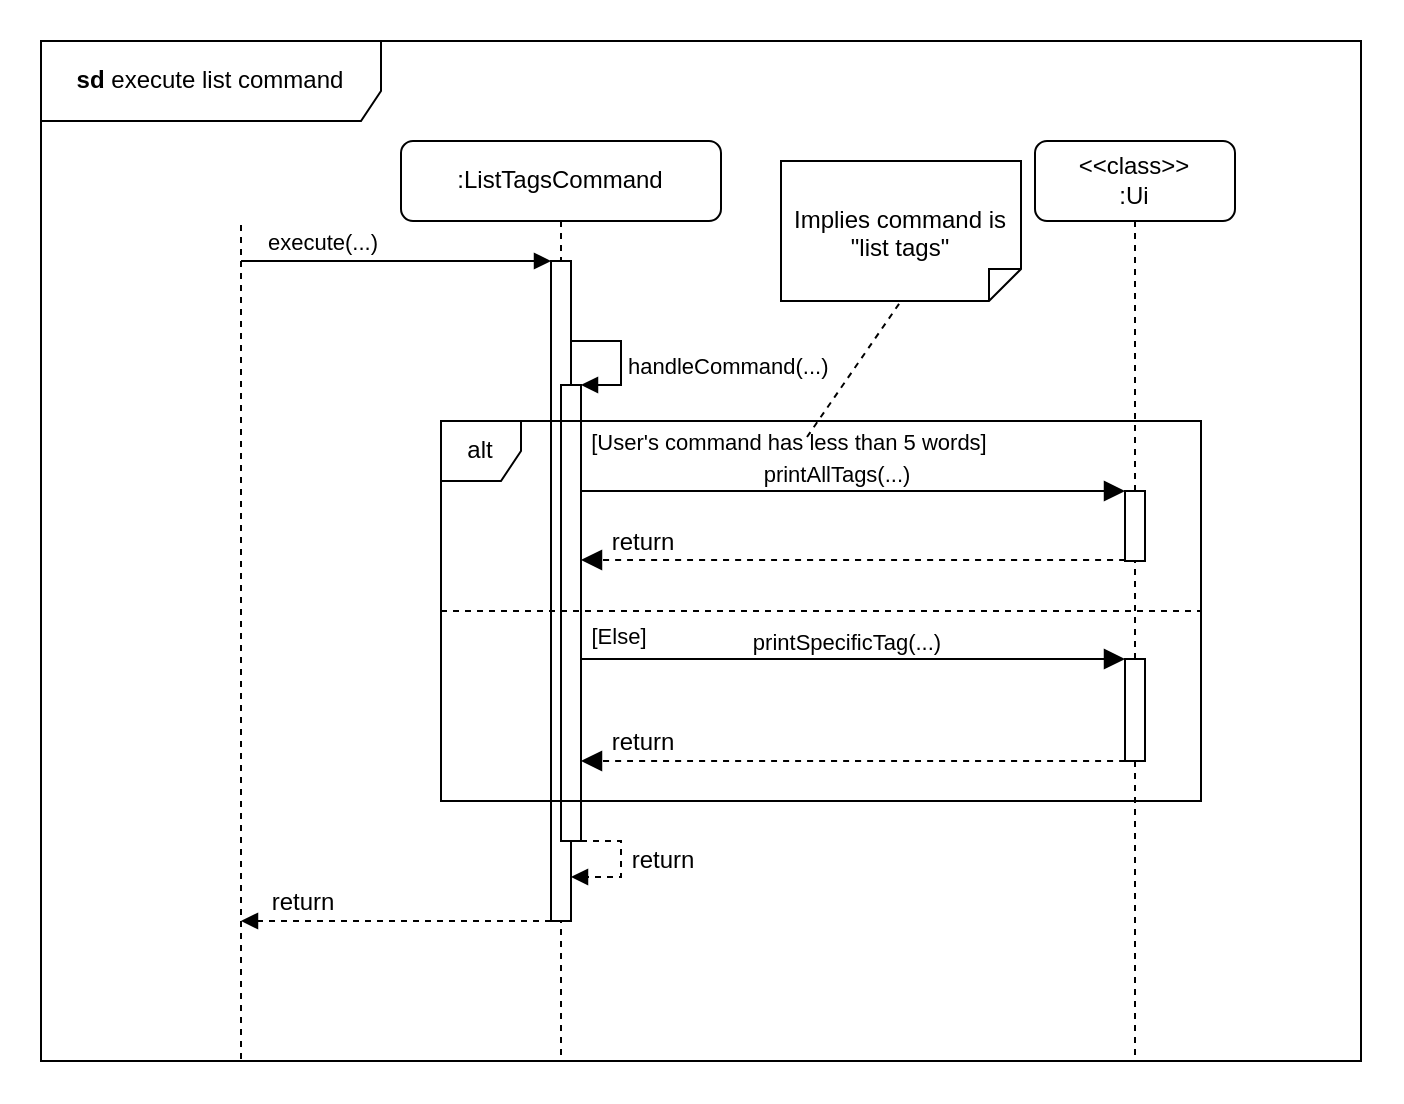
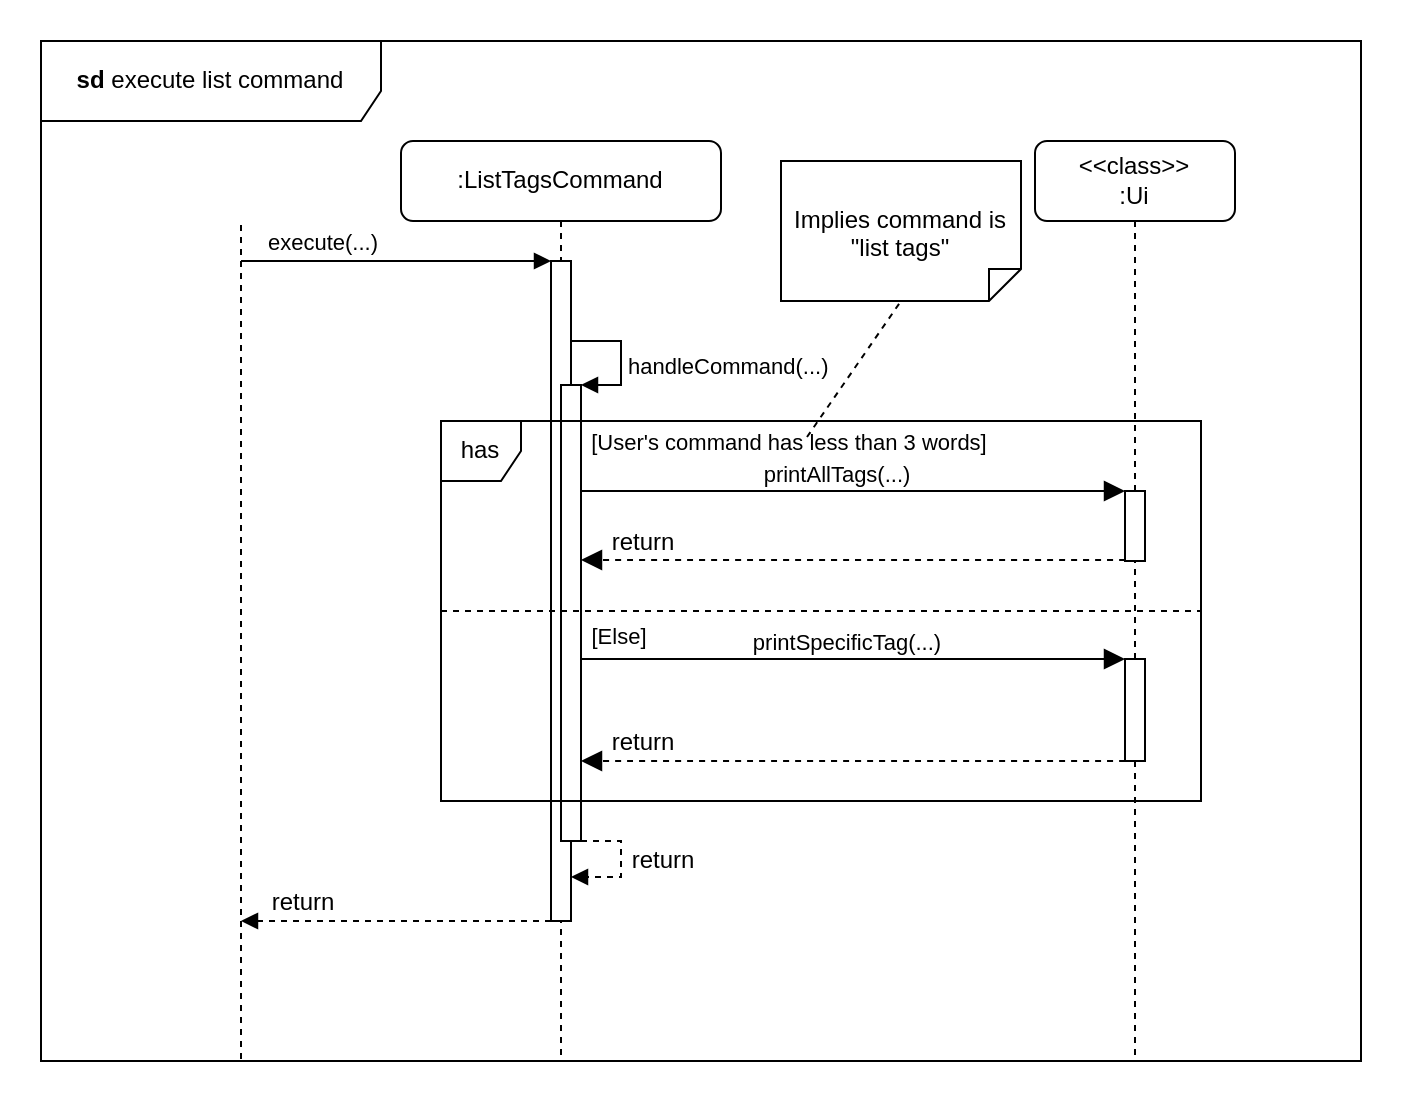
node "[User's command has less than 5 words]": label "[User's command has less than 5 words]" -> "[User's command has less than 3 words]"
node "alt": label "alt" -> "has"
